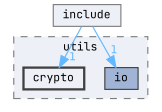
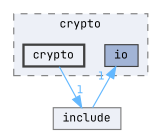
edge "include" -> "crypto": reversed
cluster "utils": label "utils" -> "crypto"
